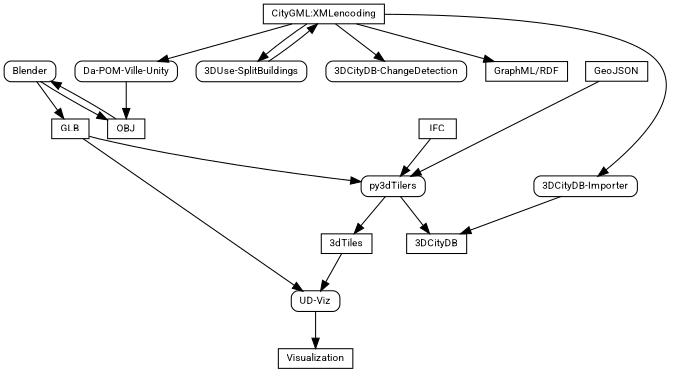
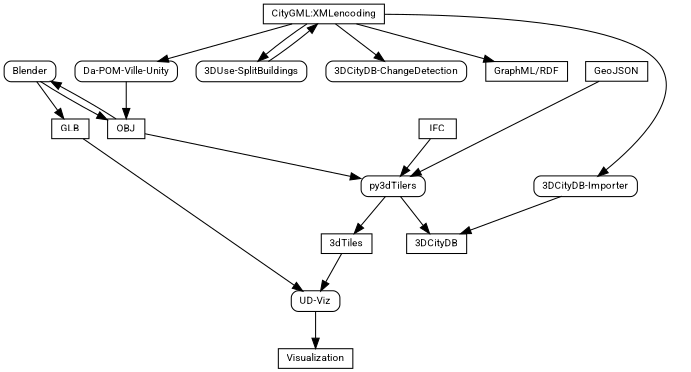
edge "GLB" -> "py3dTilers": now "OBJ" -> "py3dTilers"
